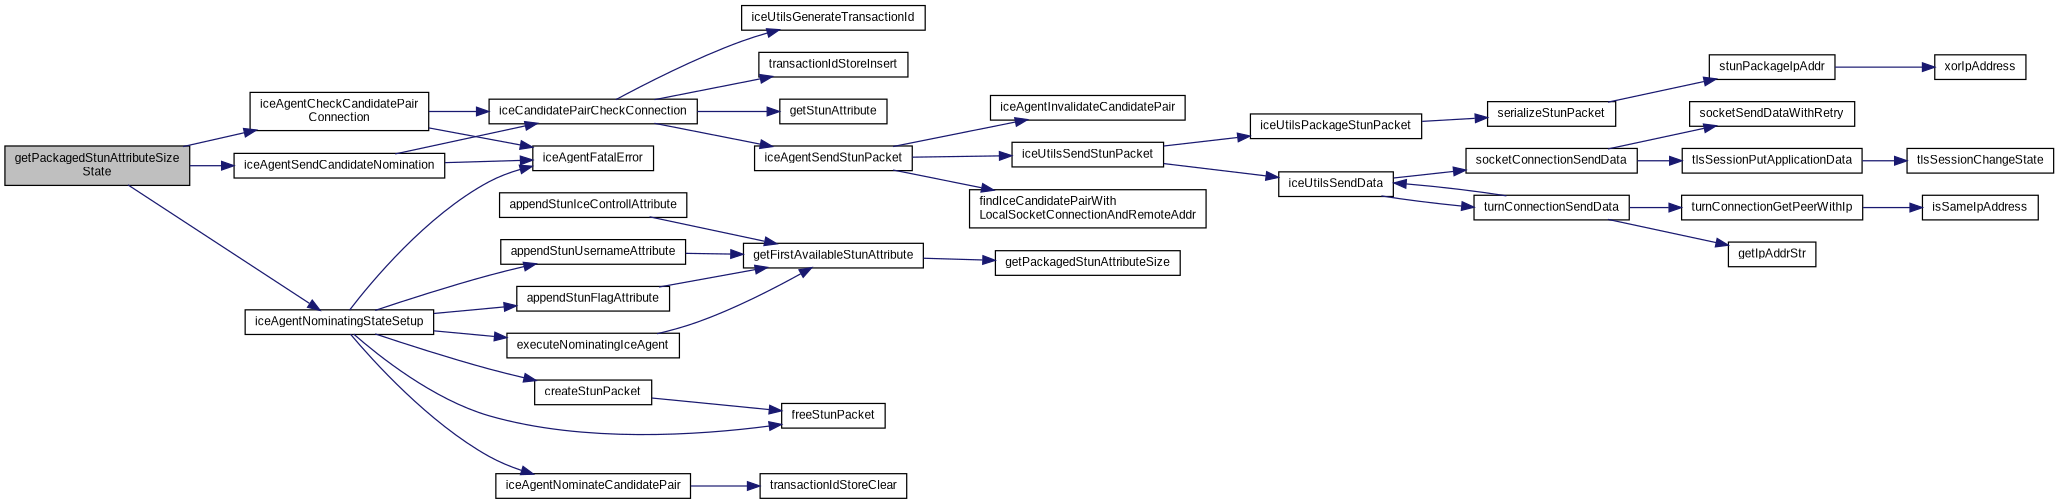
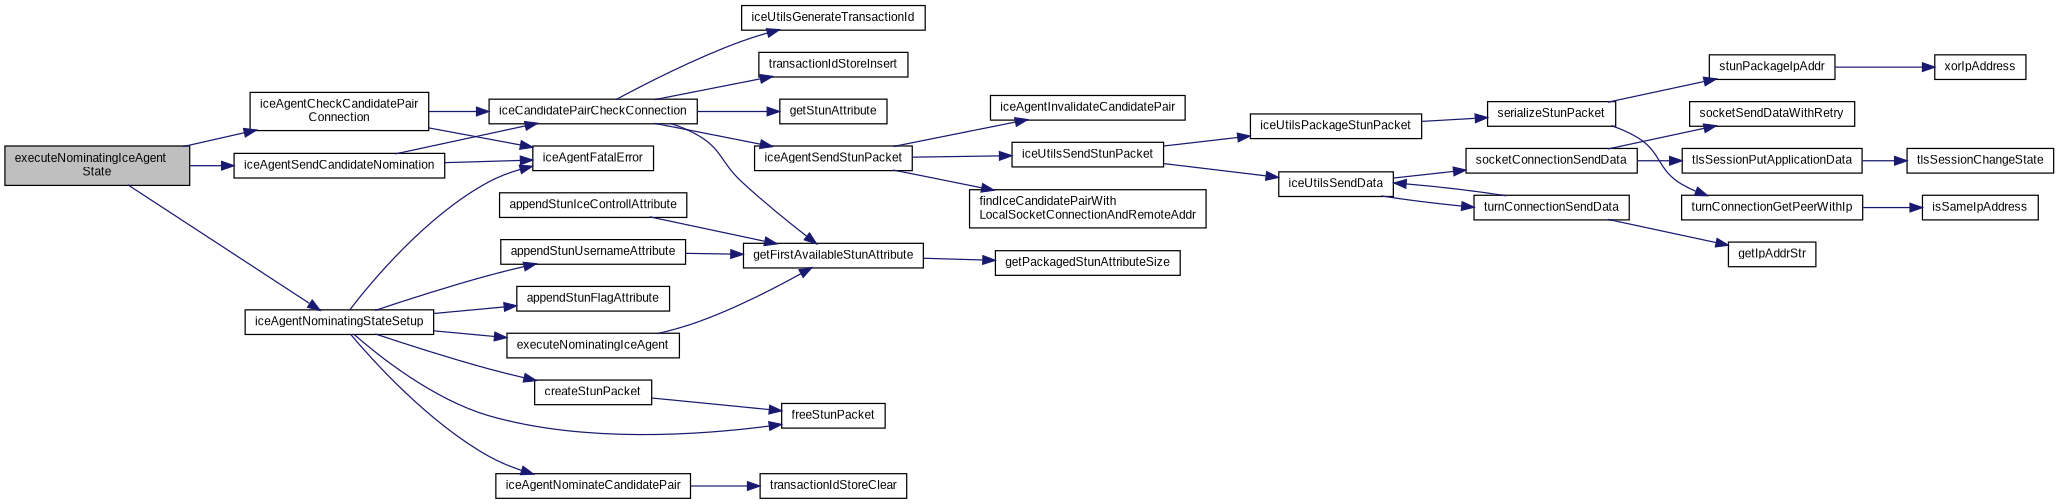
node "getPackagedStunAttributeSize State": label "getPackagedStunAttributeSize State" -> "executeNominatingIceAgent State"
edge "turnConnectionSendData" -> "turnConnectionGetPeerWithIp": now "serializeStunPacket" -> "turnConnectionGetPeerWithIp"
edge "appendStunFlagAttribute" -> "getFirstAvailableStunAttribute": now "iceCandidatePairCheckConnection" -> "getFirstAvailableStunAttribute"
